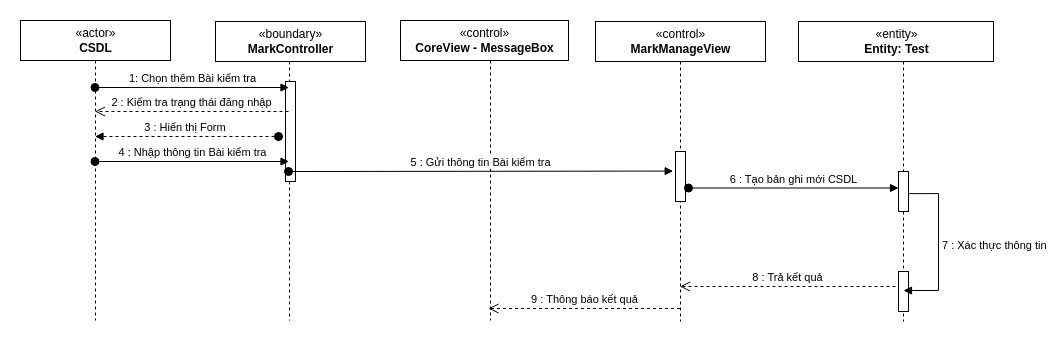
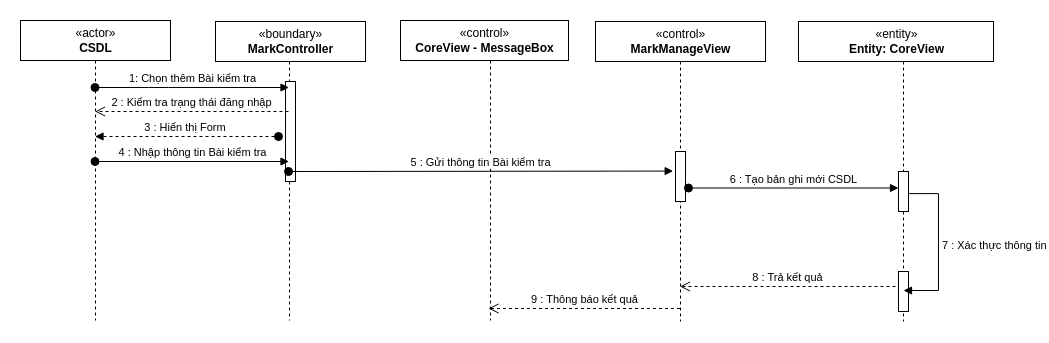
node "«entity» Entity: Test": label "«entity» Entity: Test" -> "«entity» Entity: CoreView"
